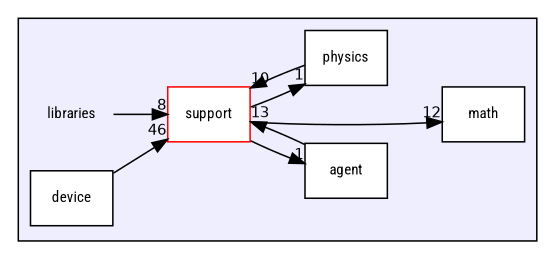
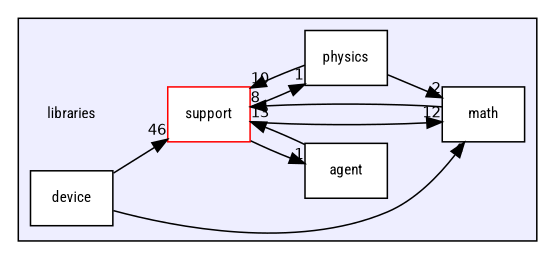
edge "physics" -> "math": added
edge "libraries" -> "support": now "math" -> "support"
edge "device" -> "math": added
